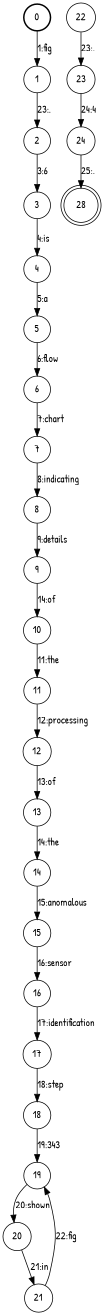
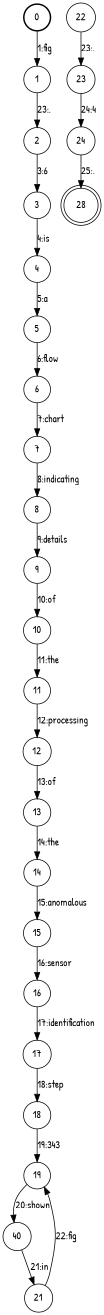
edge "9" -> "10": label "14:of" -> "10:of"
node "20": label "20" -> "40"
